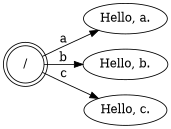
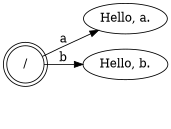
node "Hello, c.": removed
